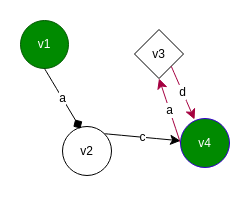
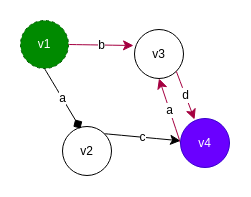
node "v1": style solid -> dashed
edge "v1" -> "v3": added, label "b"
node "v3": shape diamond -> ellipse
node "v4": fillcolor #008a00 -> #6a00ff
